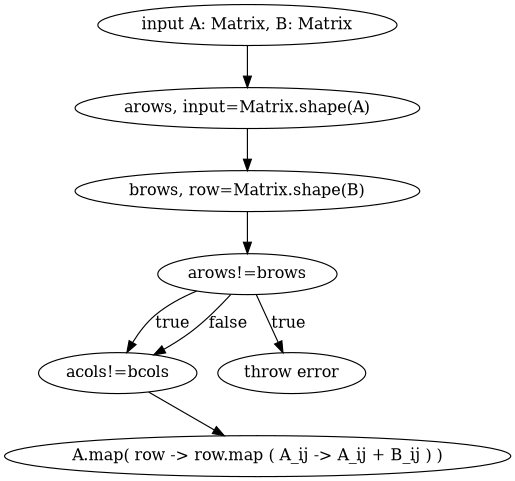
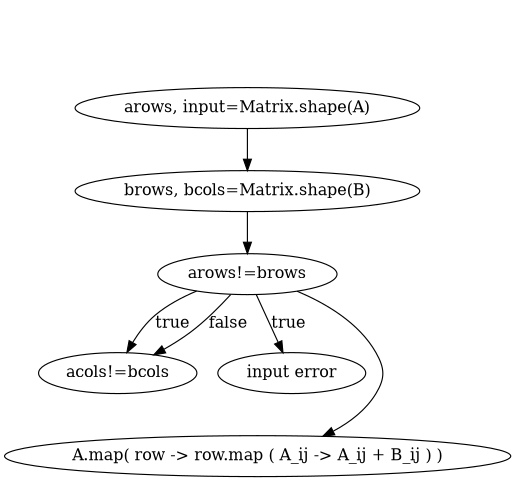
node "input A: Matrix, B: Matrix": removed
node "brows, row=Matrix.shape(B)": label "brows, row=Matrix.shape(B)" -> "brows, bcols=Matrix.shape(B)"
node "throw error": label "throw error" -> "input error"
edge "acols!=bcols" -> "A.map( row -> row.map ( A_ij -> A_ij + B_ij ) )": now "arows!=brows" -> "A.map( row -> row.map ( A_ij -> A_ij + B_ij ) )"
